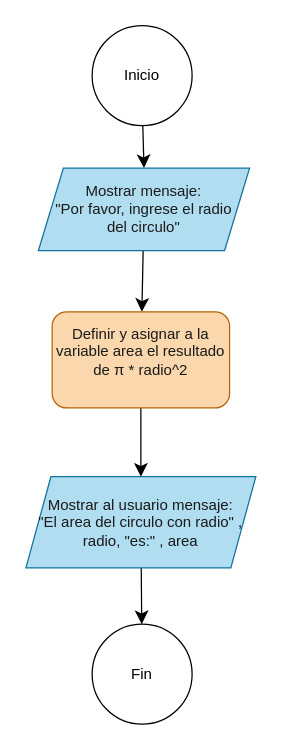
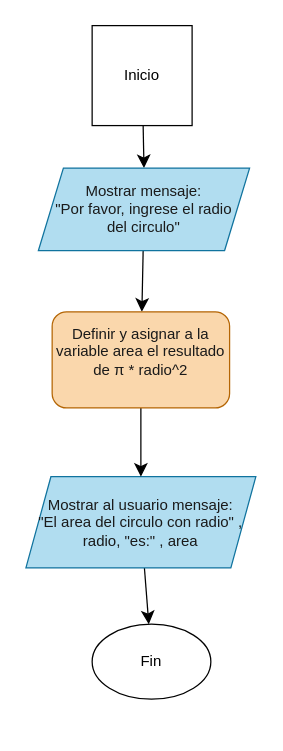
node "Inicio": shape ellipse -> rectangle
node "Fin": size 100x100 -> 119x75
